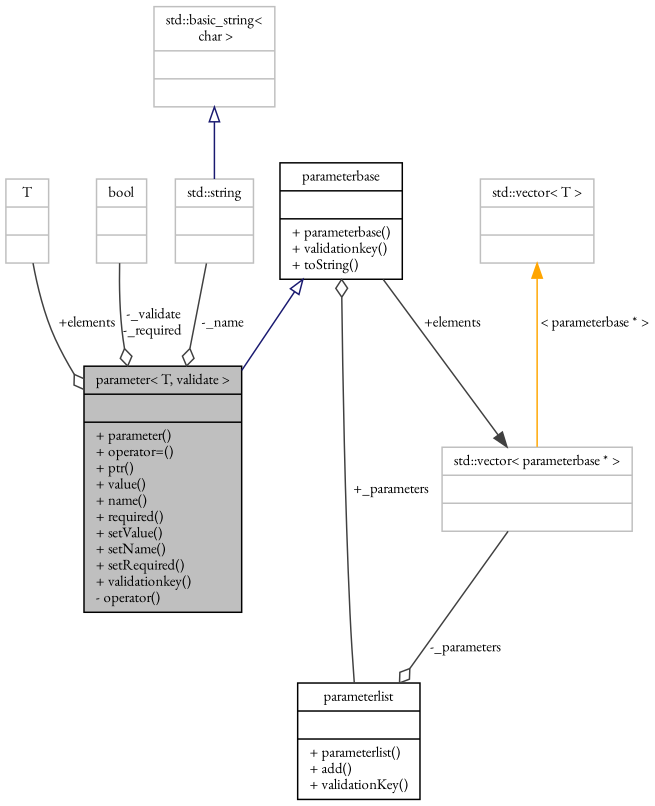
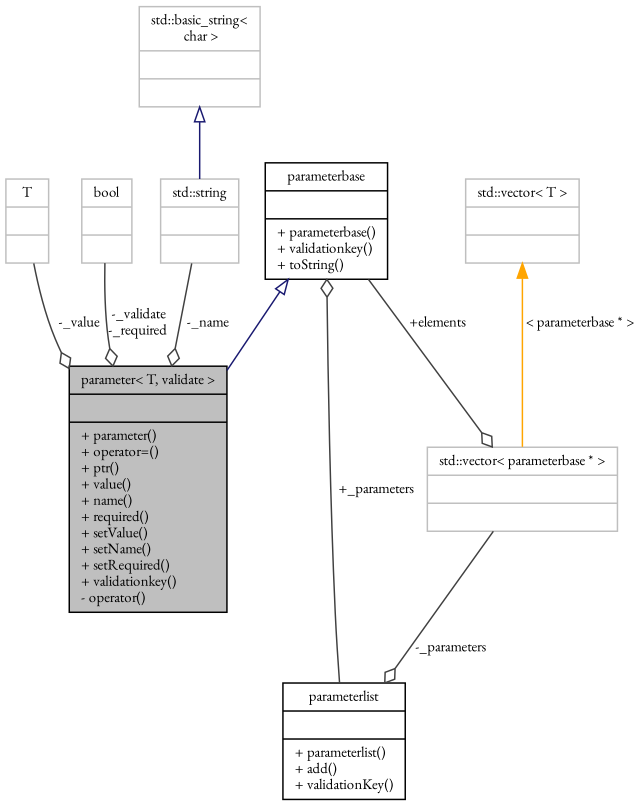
edge "T" -> "parameter< T, validate >": label " +elements" -> " -_value"
edge "parameterbase" -> "std::vector< parameterbase * >": arrowhead normal -> odiamond
